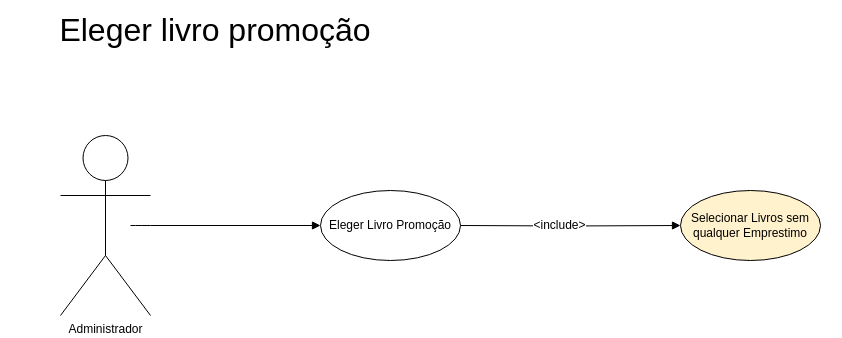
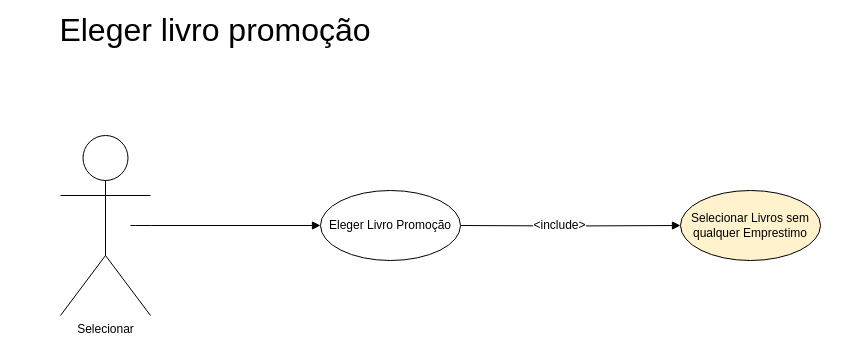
node "Administrador": label "Administrador" -> "Selecionar"
